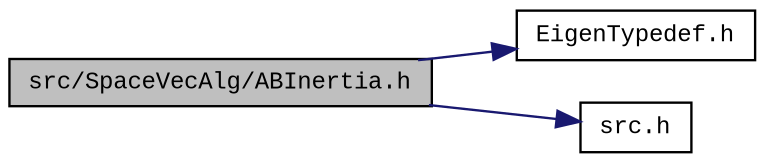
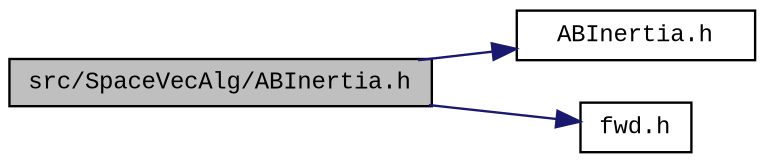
node "EigenTypedef.h": label "EigenTypedef.h" -> "ABInertia.h"
node "src.h": label "src.h" -> "fwd.h"
